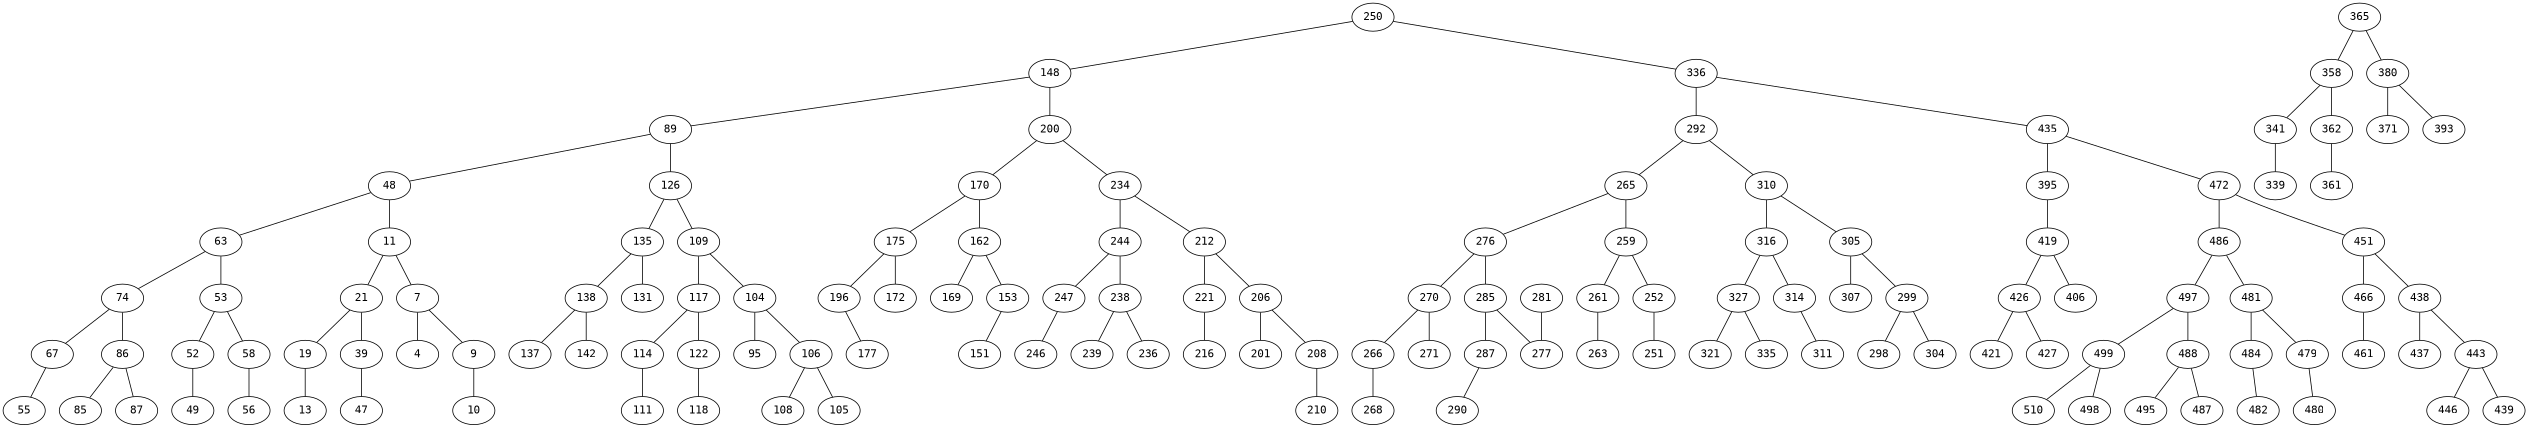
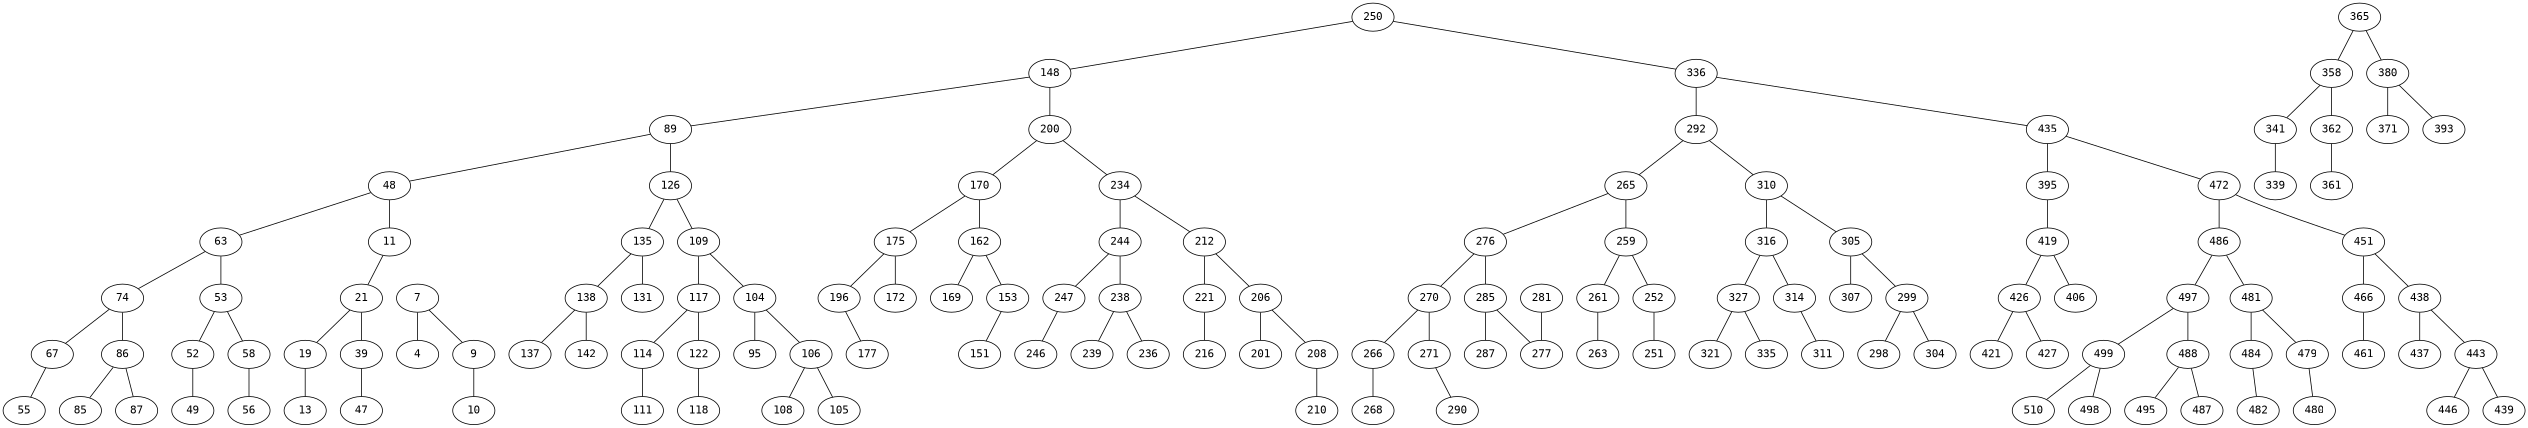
edge "11" -- "7": removed
edge "287" -- "290": now "271" -- "290"
